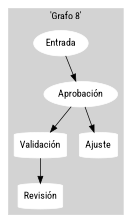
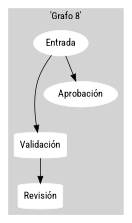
edge "Aprobación" -> "Validación": now "Entrada" -> "Validación"
node "Ajuste": removed
